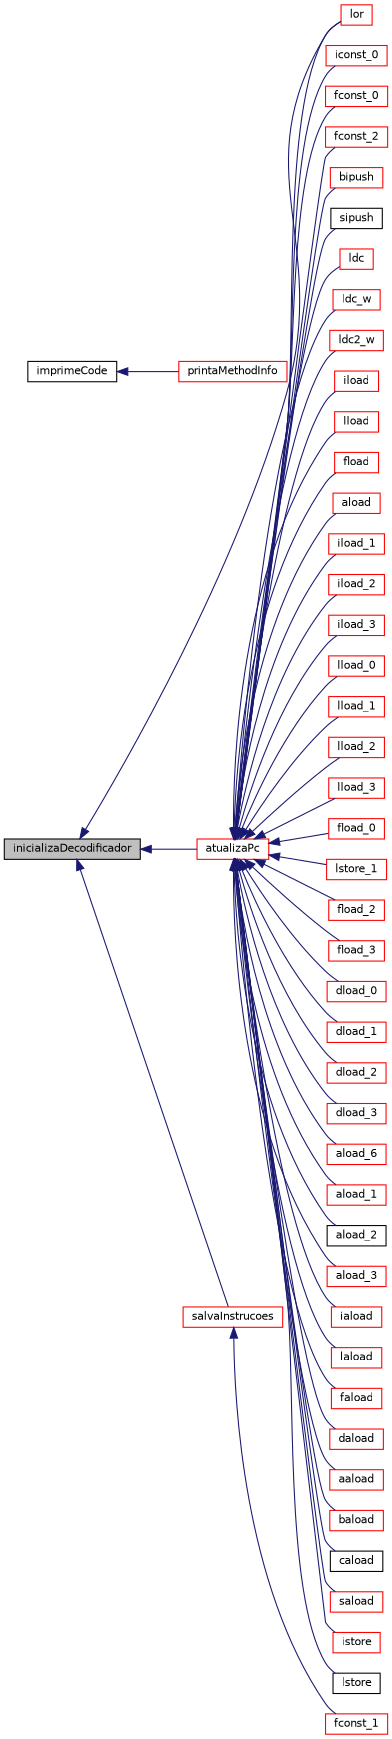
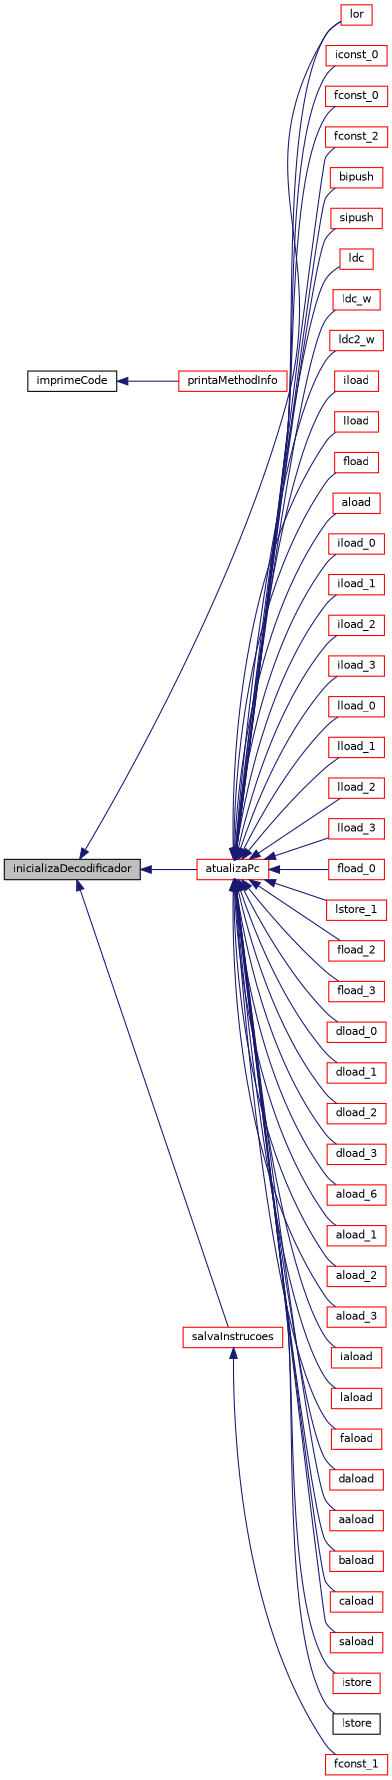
node "sipush": color black -> red
node "iload_0": added
node "aload_2": color black -> red
node "caload": color black -> red
